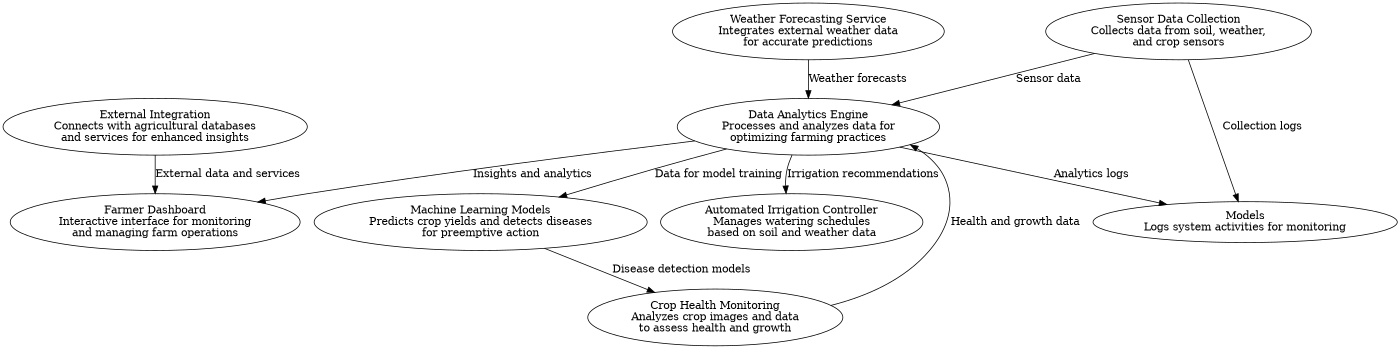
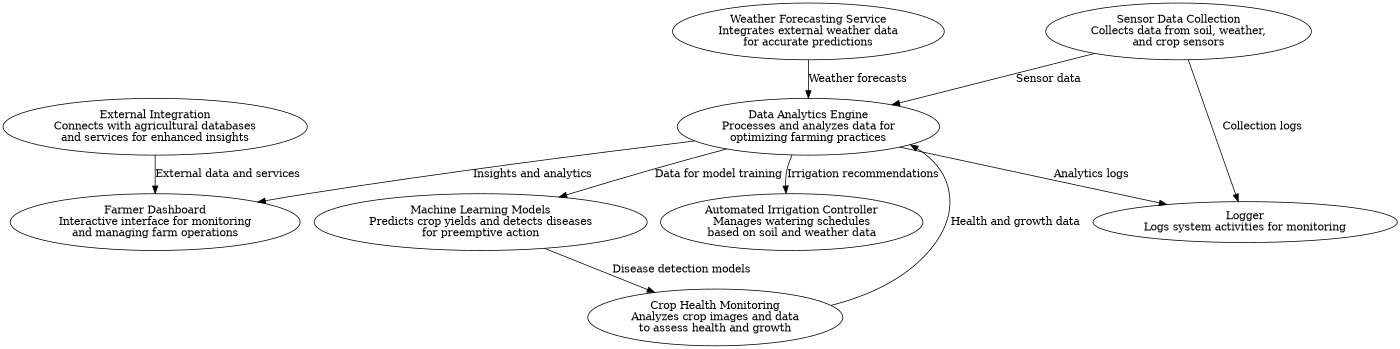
node "Models Logs system activities for monitoring": label "Models Logs system activities for monitoring" -> "Logger Logs system activities for monitoring"
